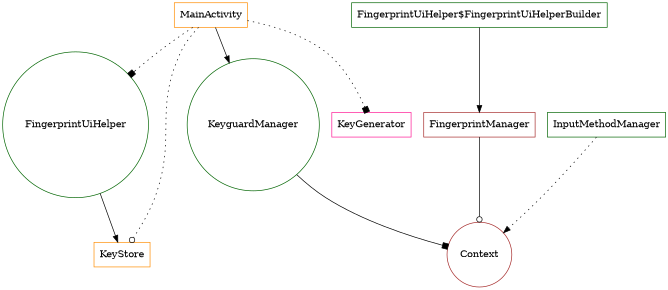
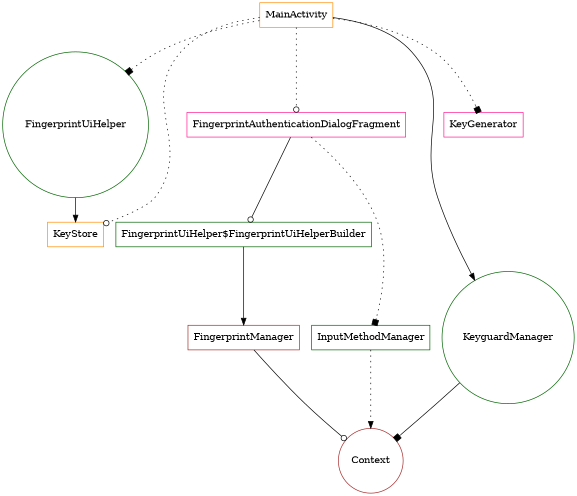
node "FingerprintAuthenticationDialogFragment": added
